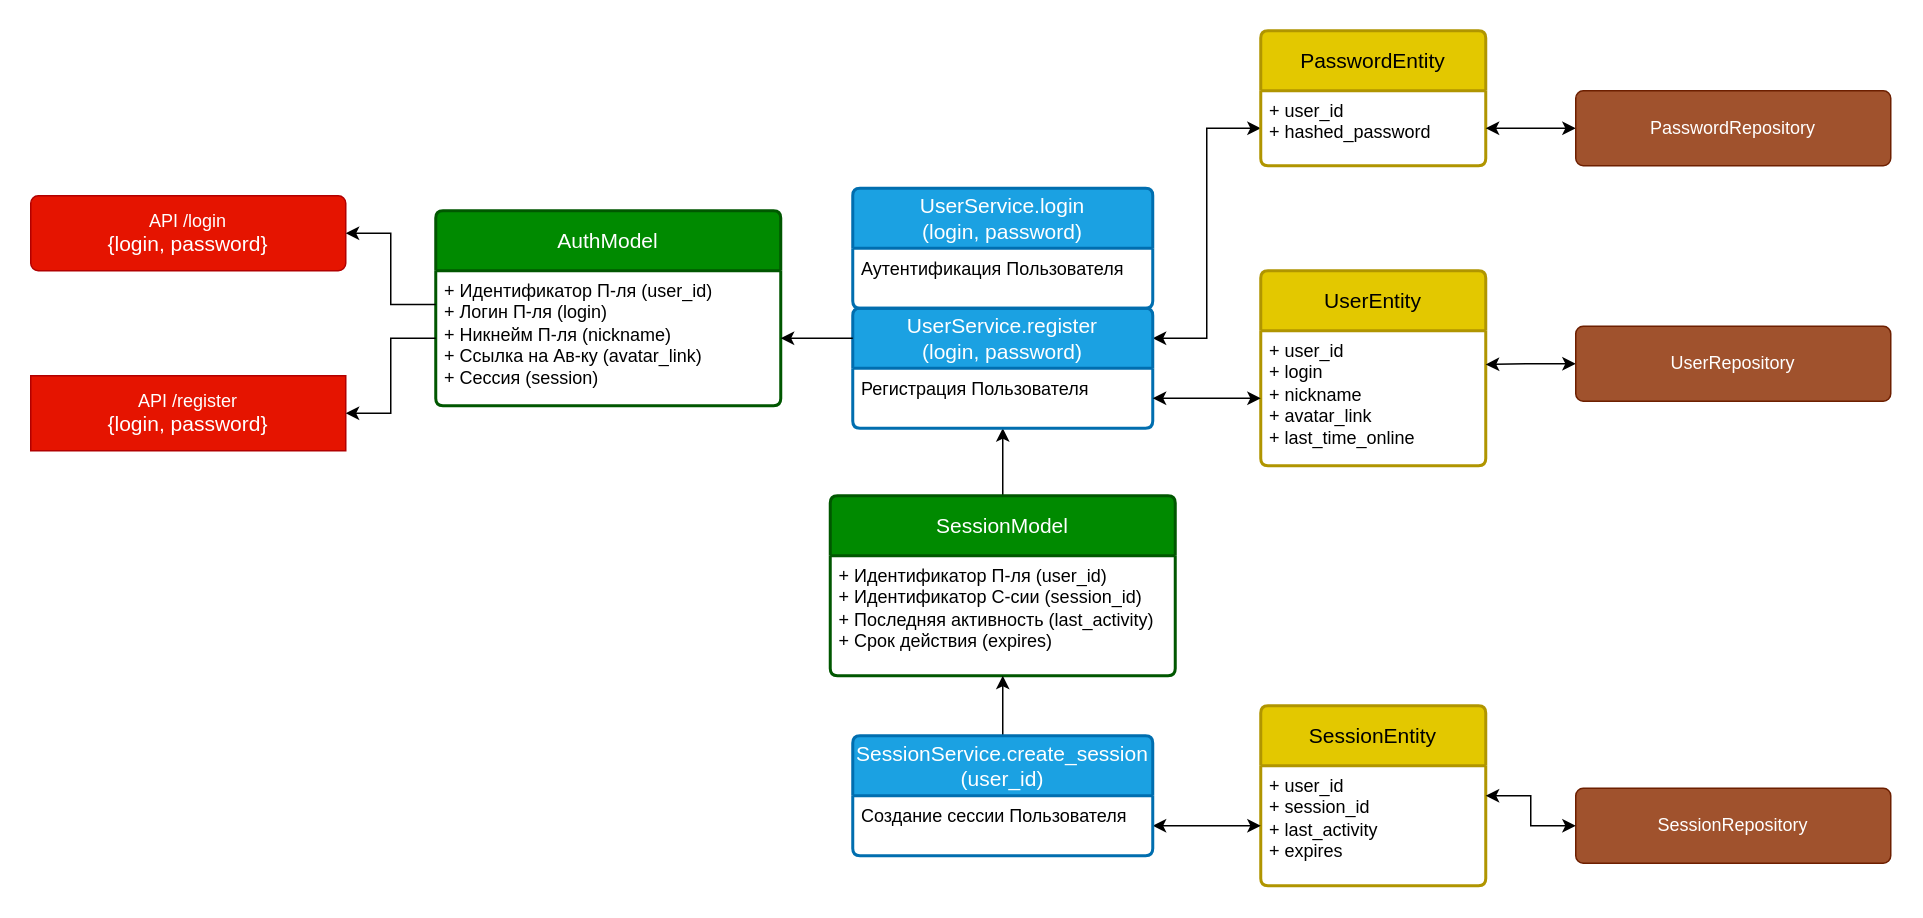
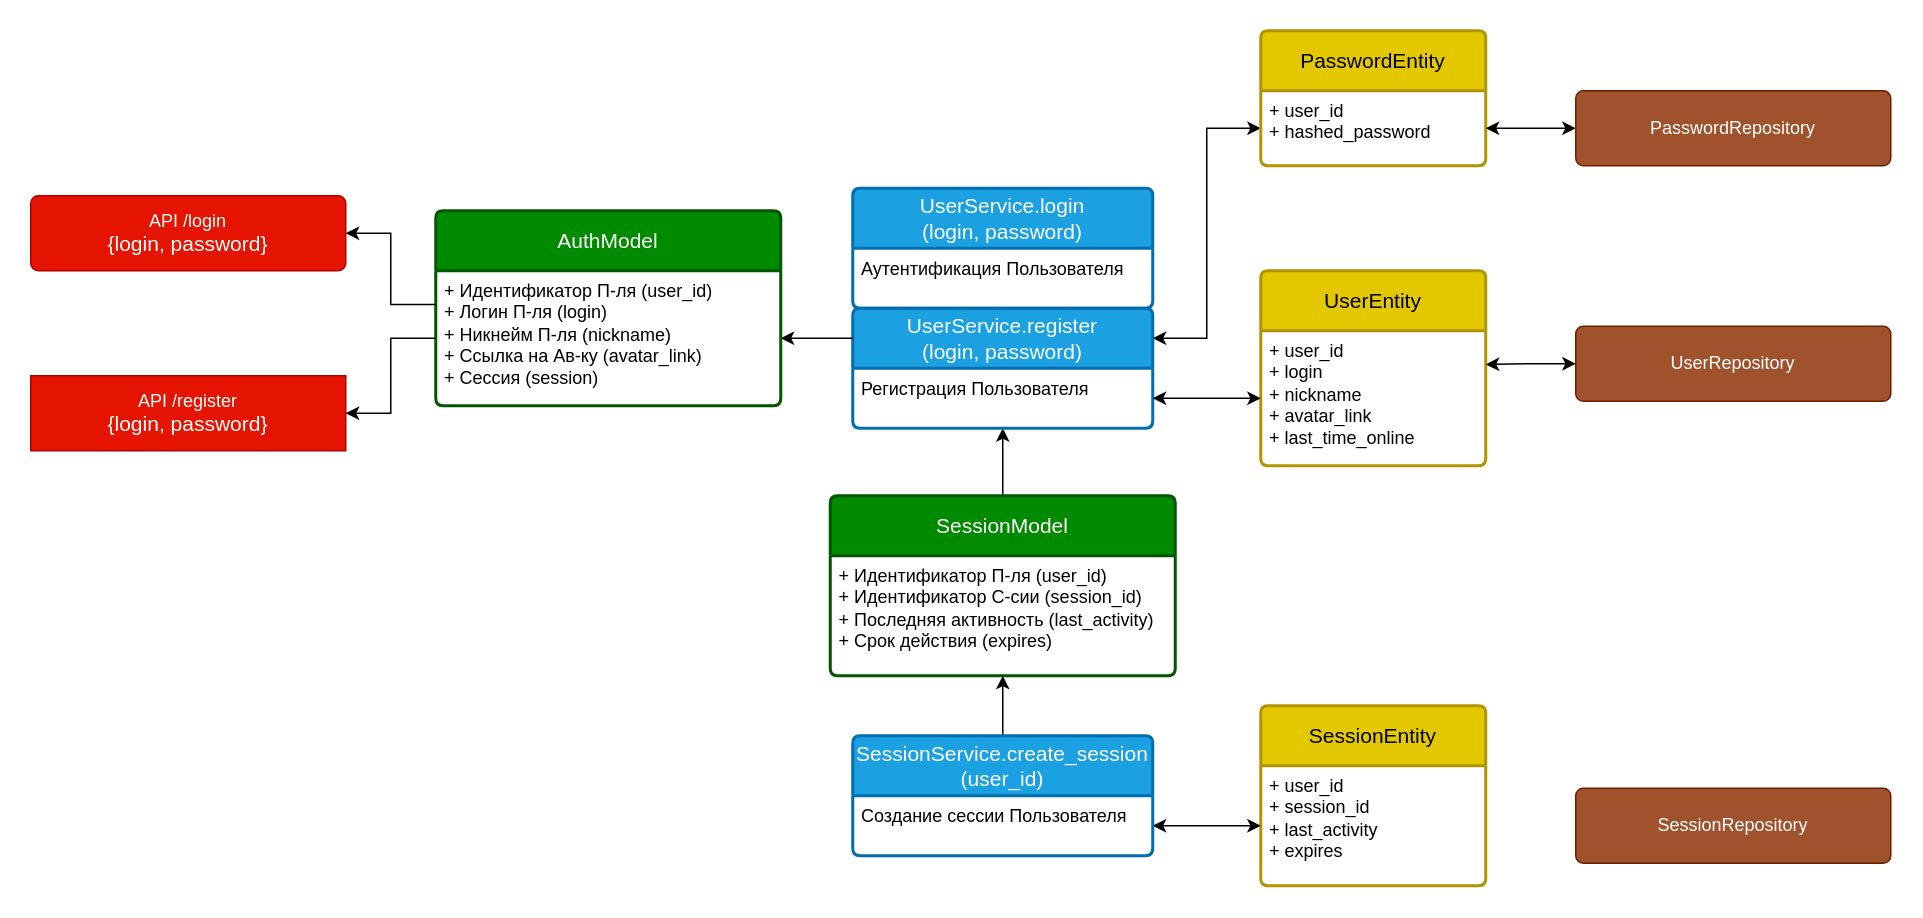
edge "+ user_id + session_id + last_activity + expires" -- "SessionRepository": removed
